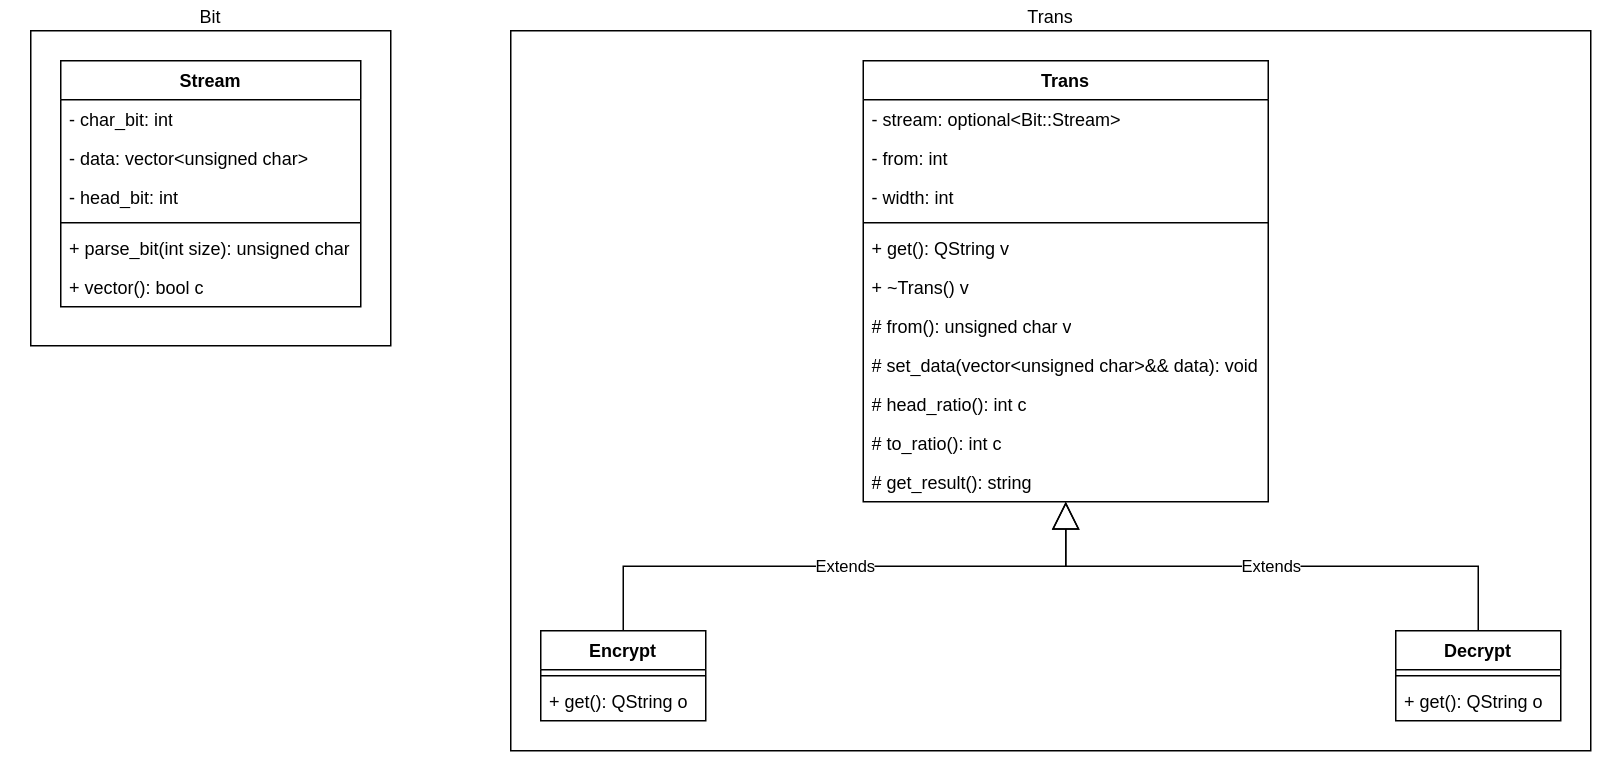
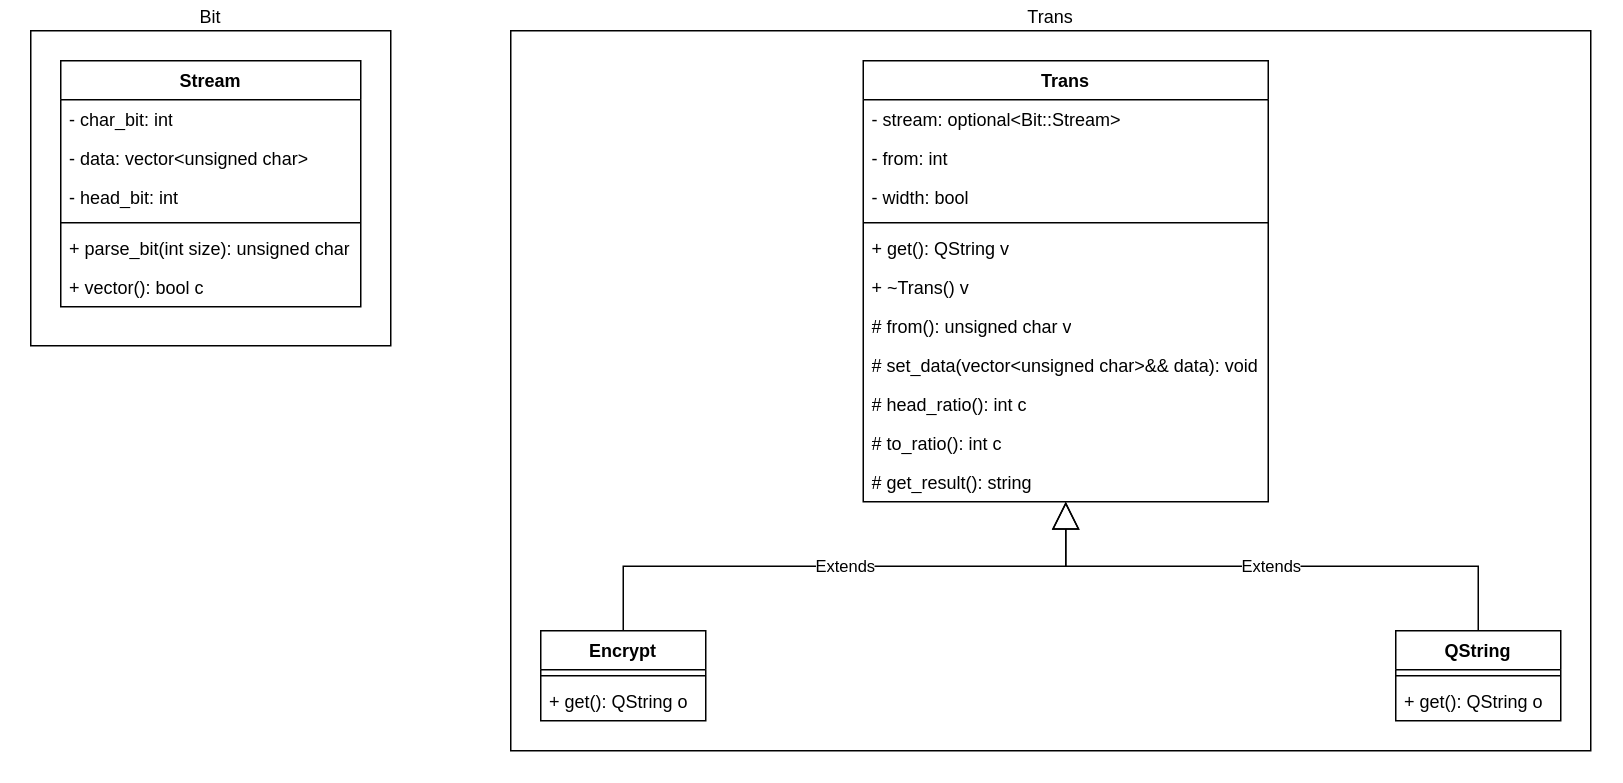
node "- width: int": label "- width: int" -> "- width: bool"
node "Decrypt": label "Decrypt" -> "QString"
